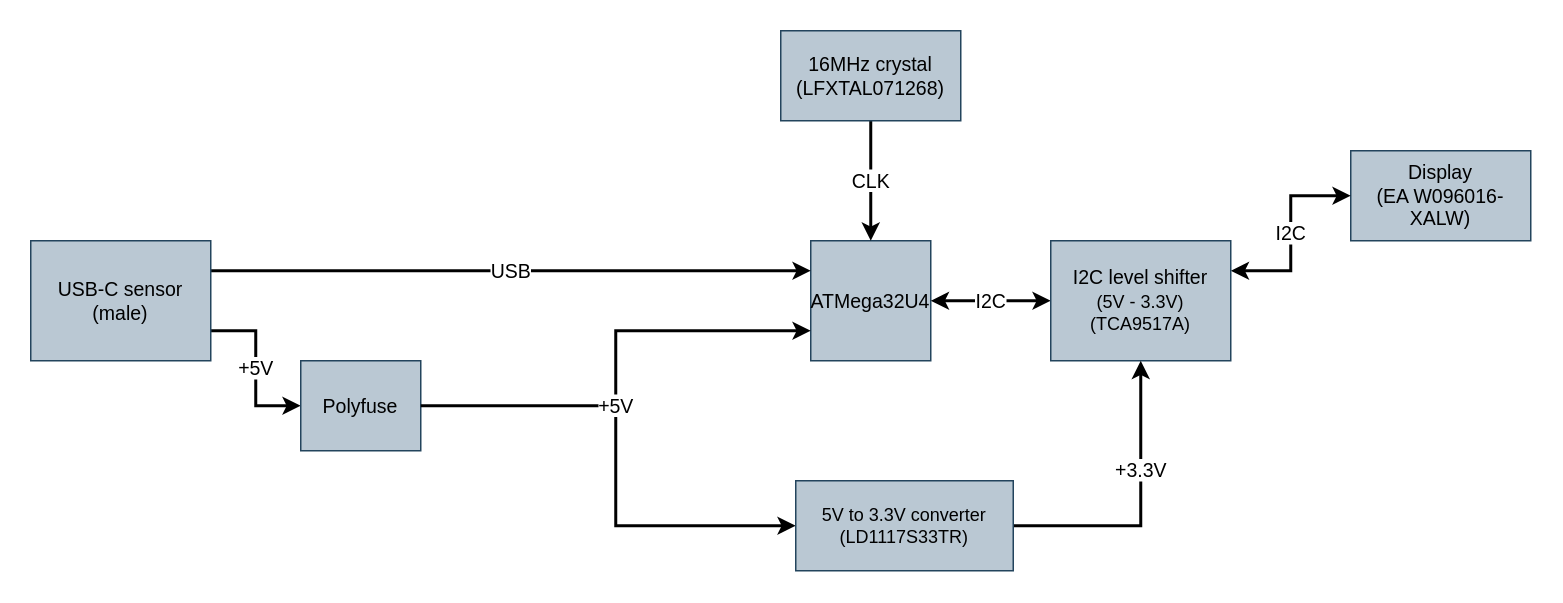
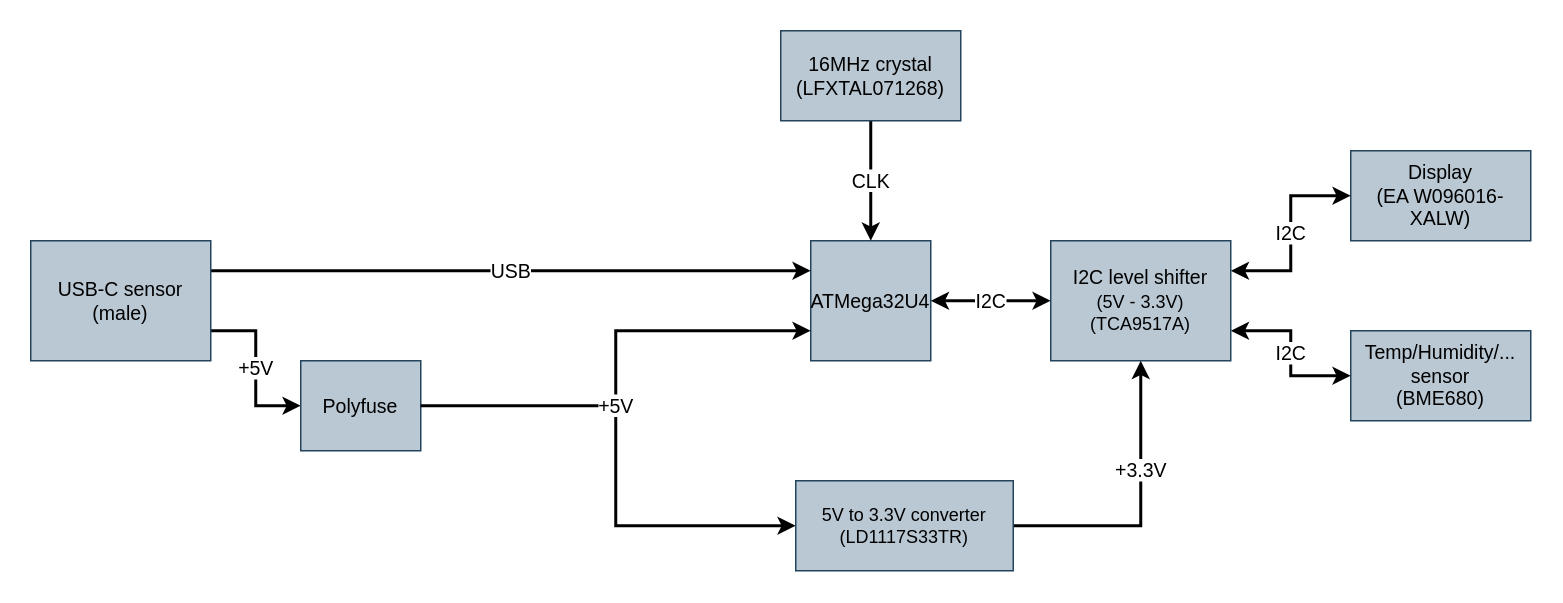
edge "I2C level shifter(5V - 3.3V)(TCA9517A)" -- "Temp/Humidity/... sensor(BME680)": added, label "I2C"
node "Temp/Humidity/... sensor(BME680)": added
